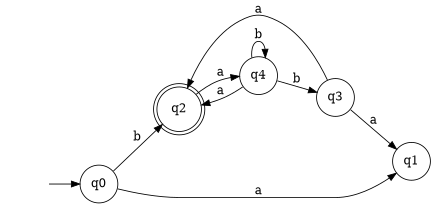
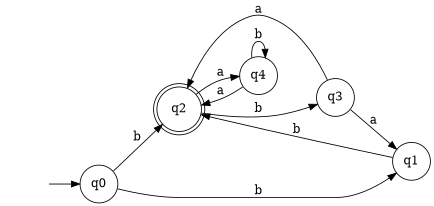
edge "q4" -> "q3": now "q2" -> "q3"
edge "q1" -> "q2": added, label "b"
edge "q0" -> "q1": label "a" -> "b"
